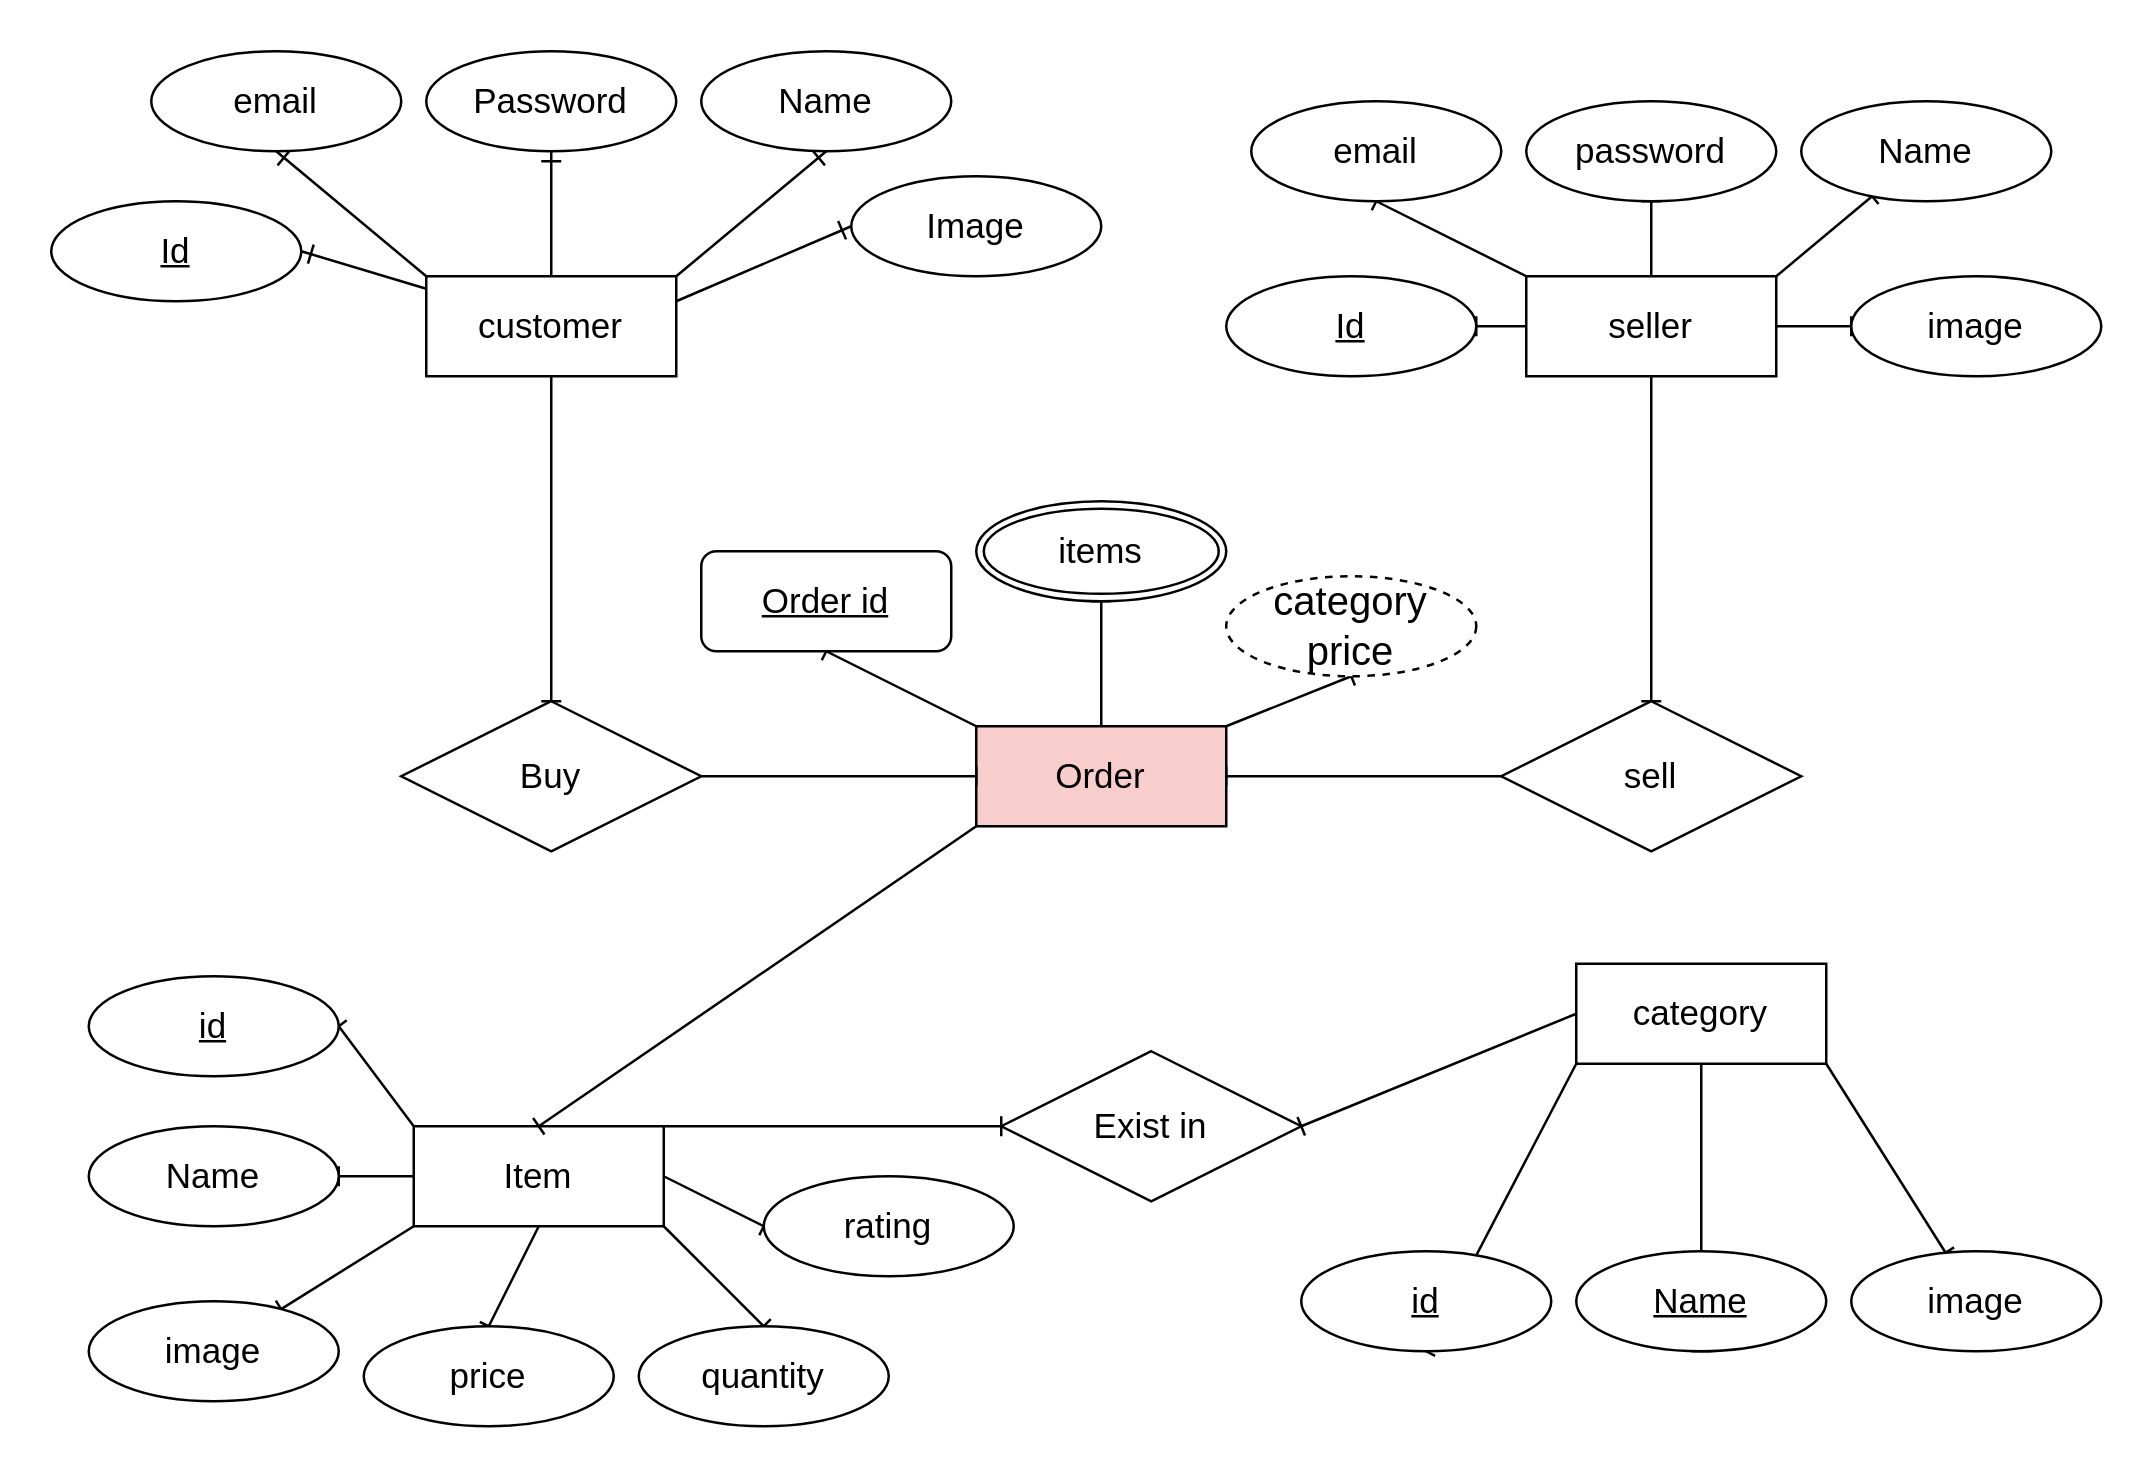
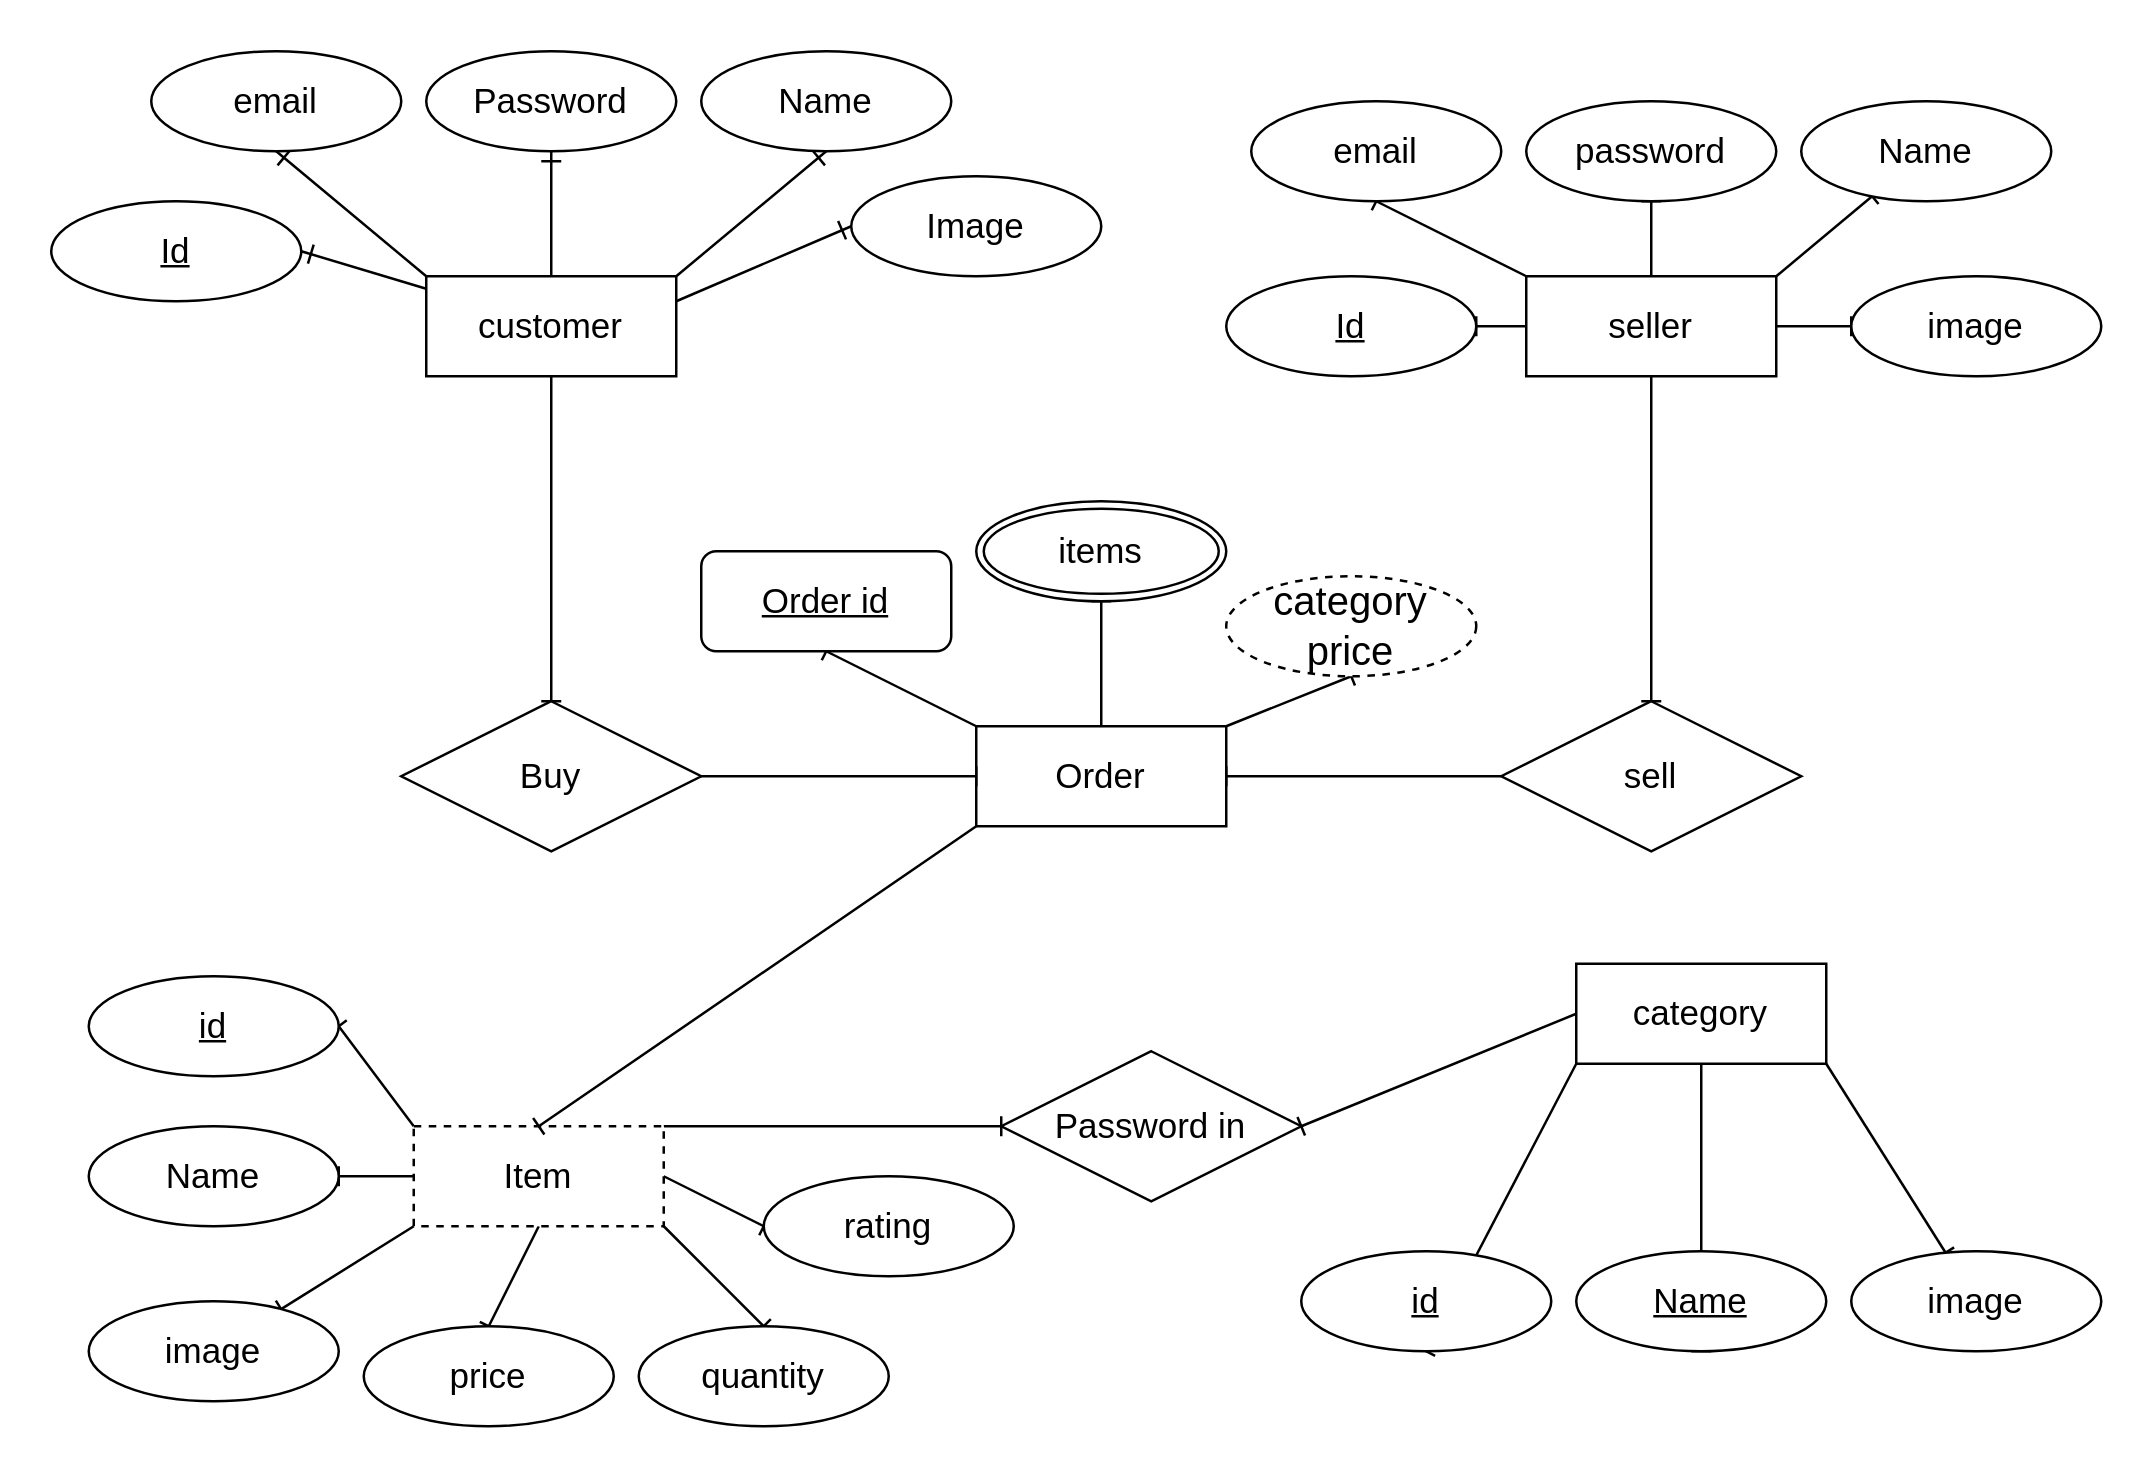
node "Order": fillcolor #f8cecc -> #ffffff
node "Exist in": label "Exist in" -> "Password in"
node "Item": style solid -> dashed
